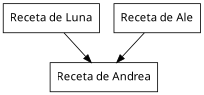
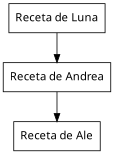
edge "Receta de Ale" -> "Receta de Andrea": reversed
